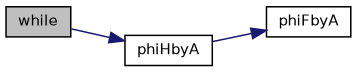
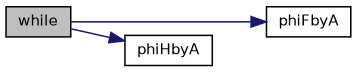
edge "phiHbyA" -> "phiFbyA": now "while" -> "phiFbyA"
